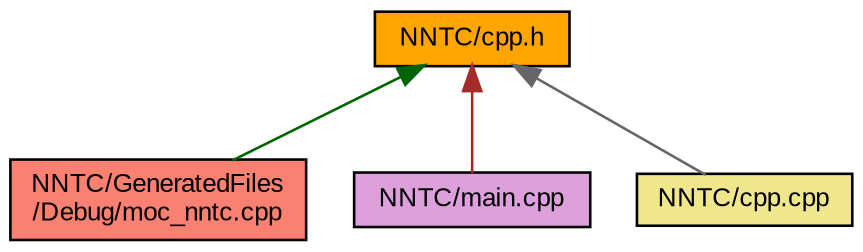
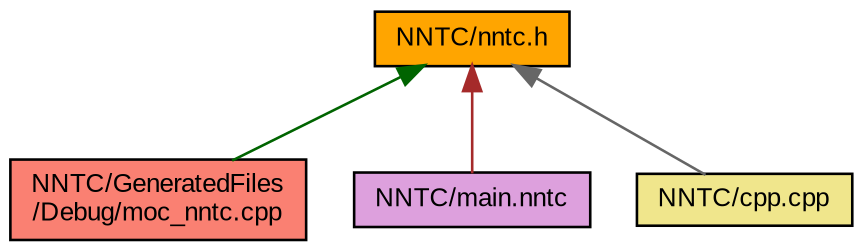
node "NNTC/cpp.h": label "NNTC/cpp.h" -> "NNTC/nntc.h"
node "NNTC/main.cpp": label "NNTC/main.cpp" -> "NNTC/main.nntc"
